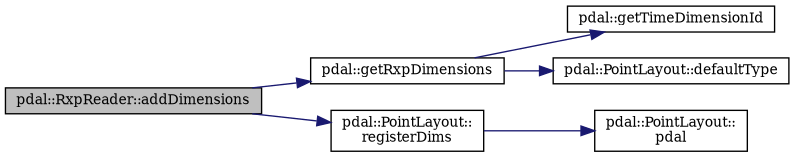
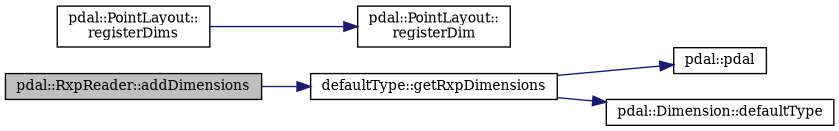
node "pdal::getTimeDimensionId": label "pdal::getTimeDimensionId" -> "pdal::pdal"
node "pdal::getRxpDimensions": label "pdal::getRxpDimensions" -> "defaultType::getRxpDimensions"
node "pdal::PointLayout::defaultType": label "pdal::PointLayout::defaultType" -> "pdal::Dimension::defaultType"
edge "pdal::RxpReader::addDimensions" -> "pdal::PointLayout:: registerDims": removed
node "pdal::PointLayout:: pdal": label "pdal::PointLayout:: pdal" -> "pdal::PointLayout:: registerDim"
